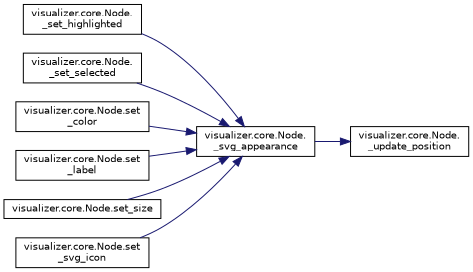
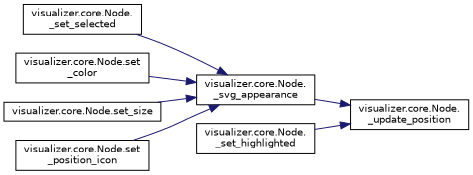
edge "visualizer.core.Node. _set_highlighted" -> "visualizer.core.Node. _svg_appearance": now "visualizer.core.Node. _set_highlighted" -> "visualizer.core.Node. _update_position"
node "visualizer.core.Node.set _label": removed
node "visualizer.core.Node.set _svg_icon": label "visualizer.core.Node.set _svg_icon" -> "visualizer.core.Node.set _position_icon"
